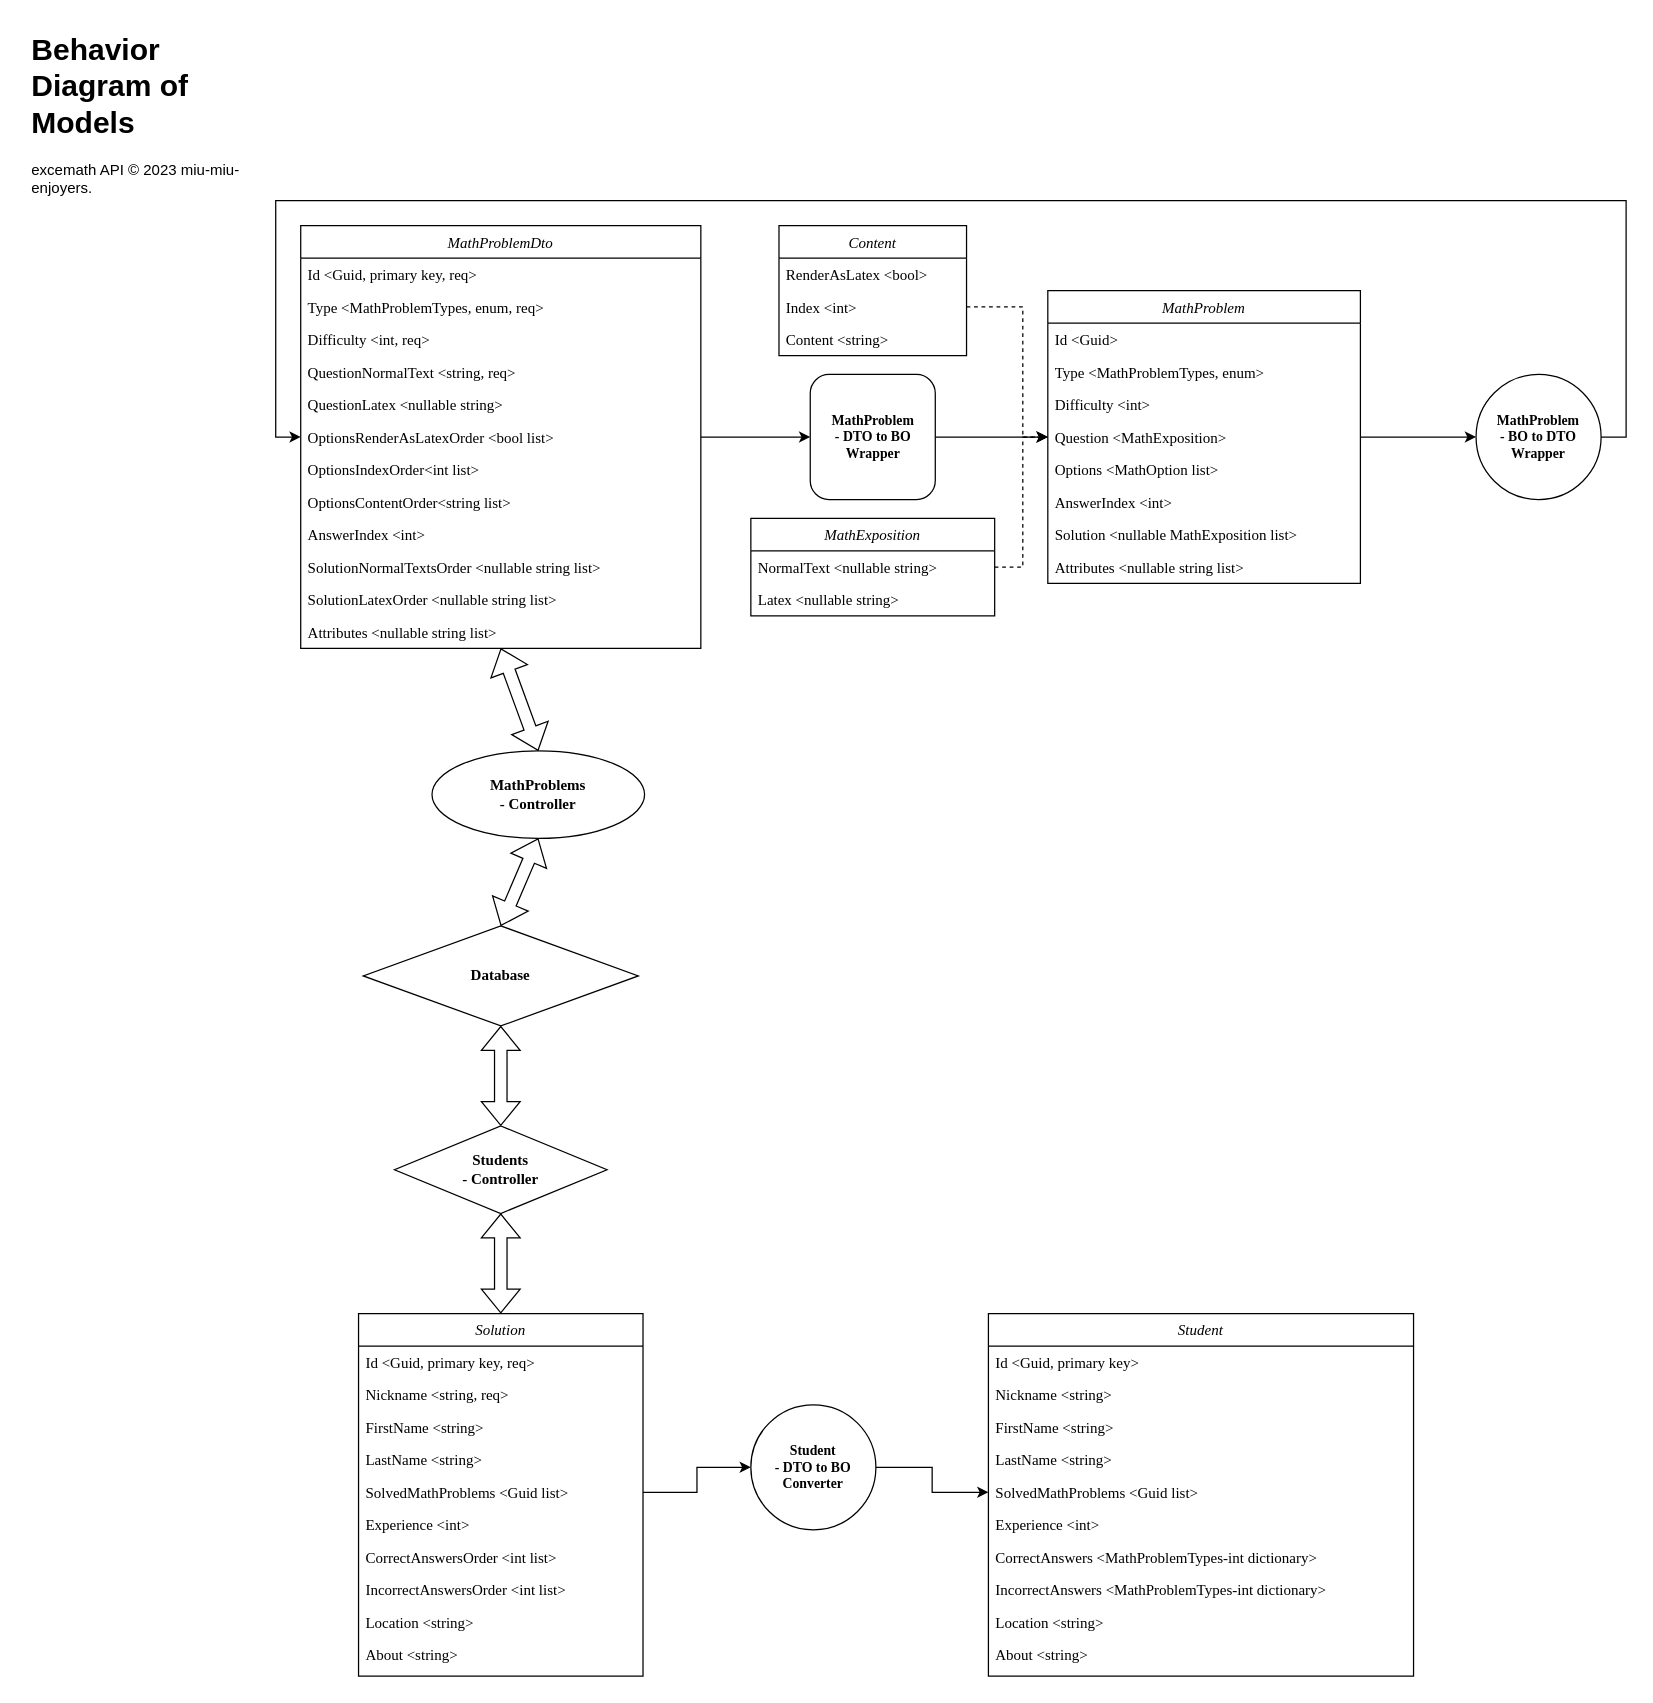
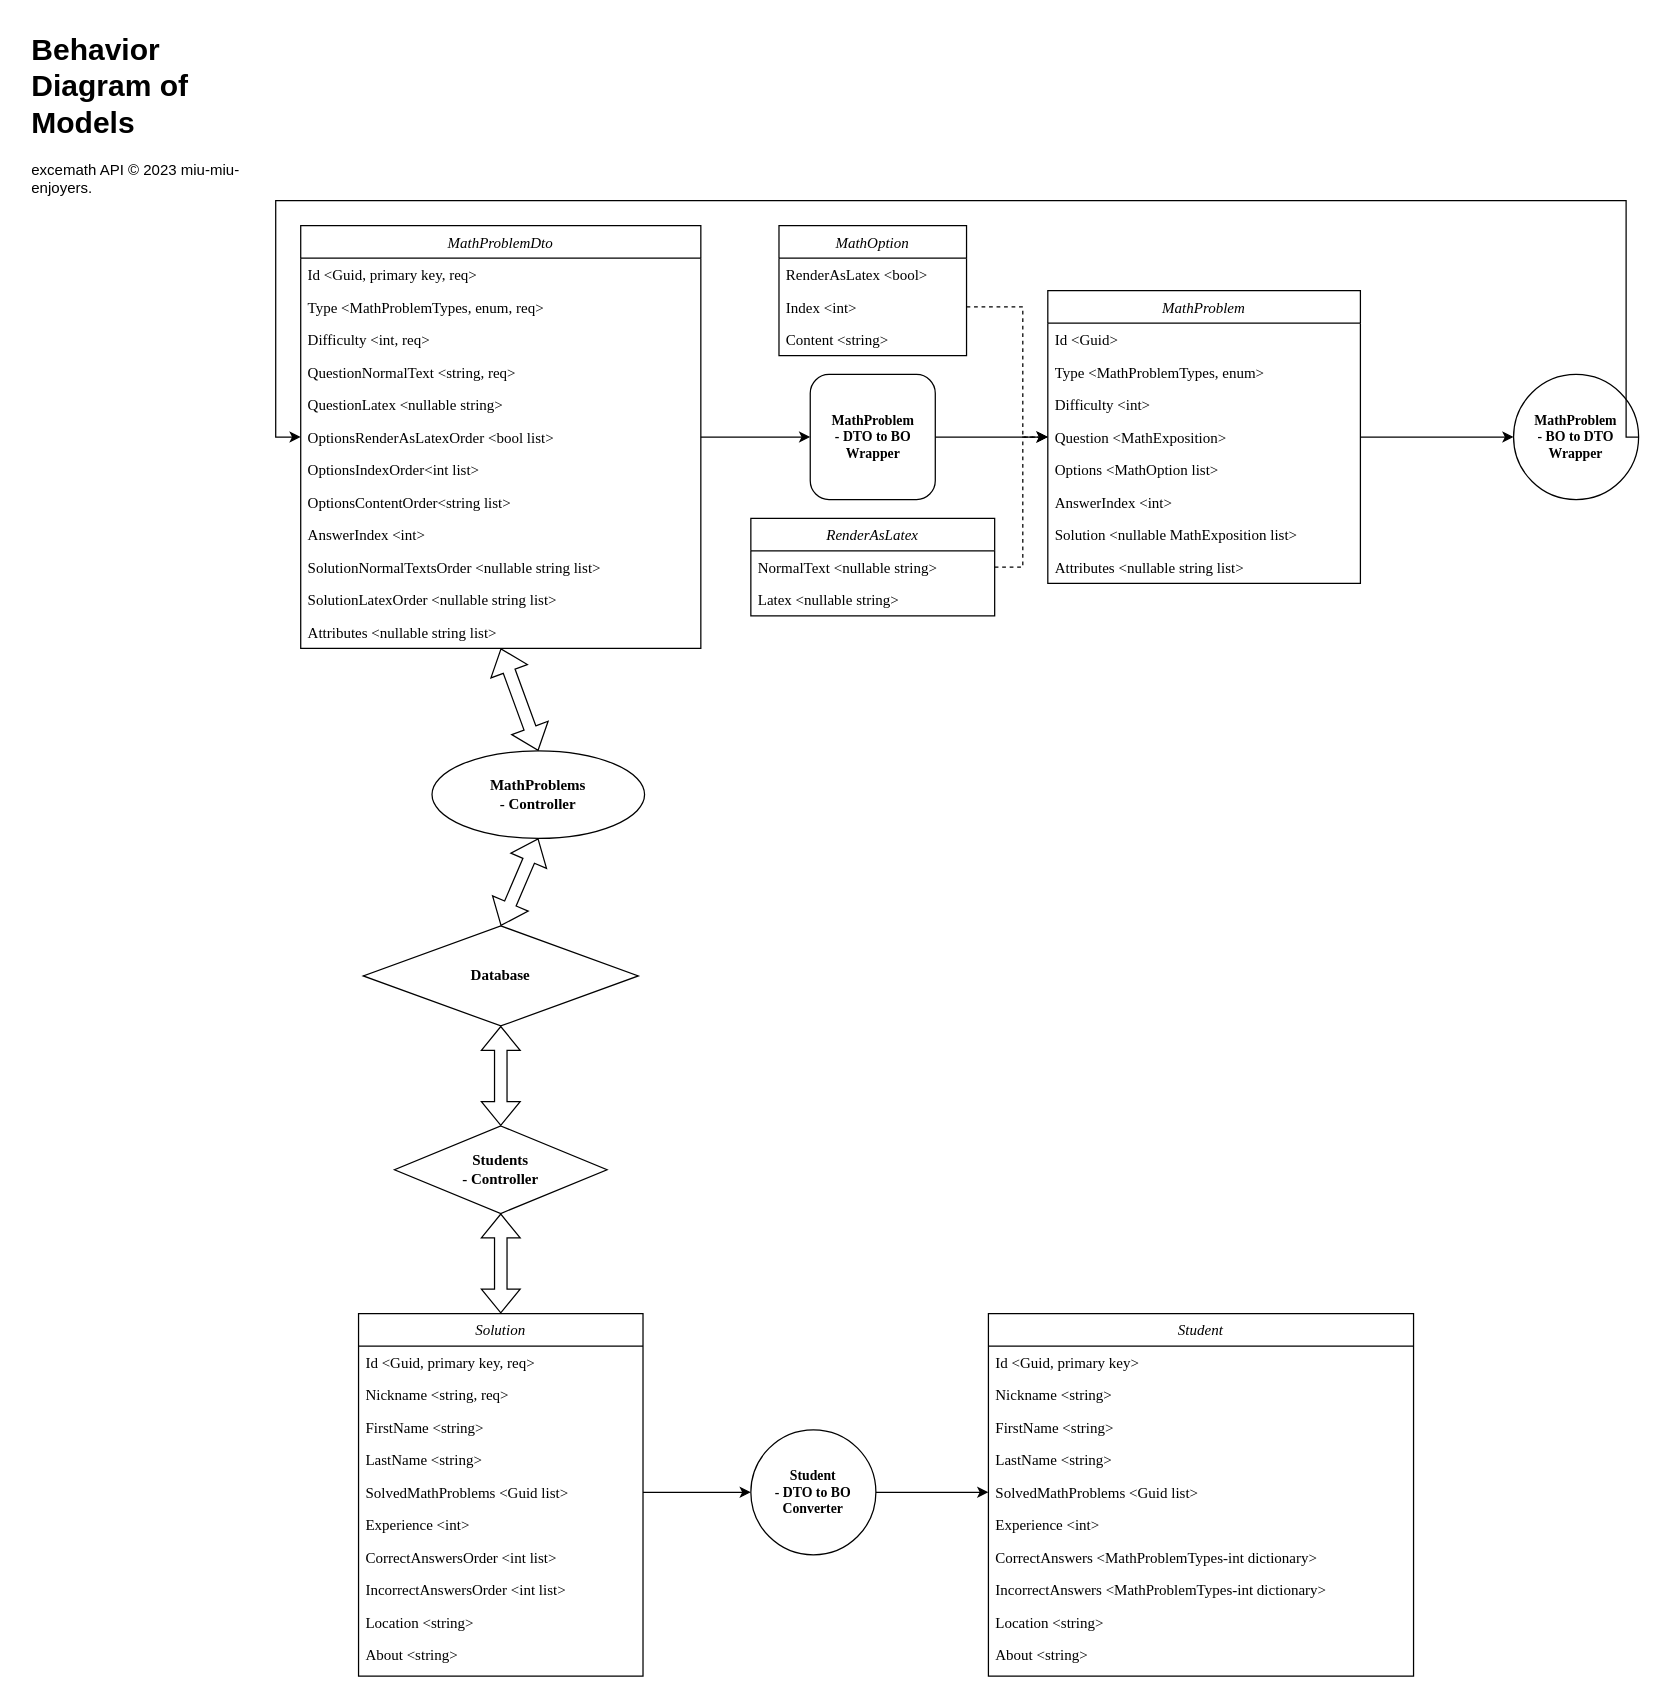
node "Content": label "Content" -> "MathOption"
node "MathProblem - BO to DTO Wrapper": moved (1538, 437) -> (1576, 437)
node "MathExposition": label "MathExposition" -> "RenderAsLatex"
node "Student- DTO to BO Converter": moved (813, 1467) -> (813, 1492)
